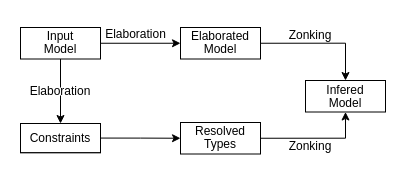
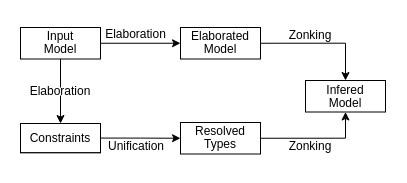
node "Unification": added
